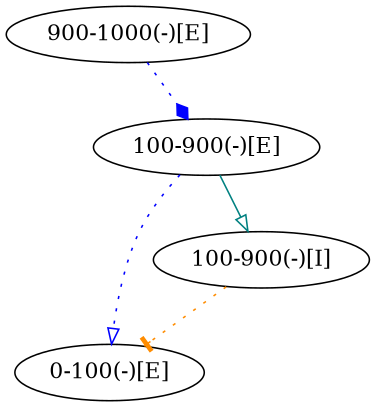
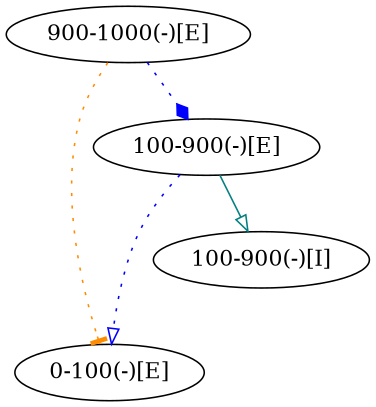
edge "100-900(-)[I]" -> "0-100(-)[E]": now "900-1000(-)[E]" -> "0-100(-)[E]"
